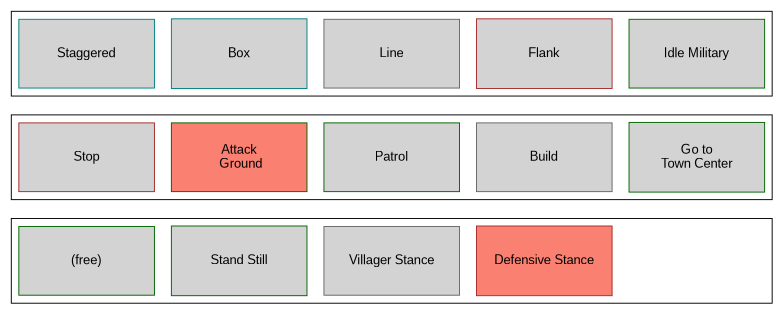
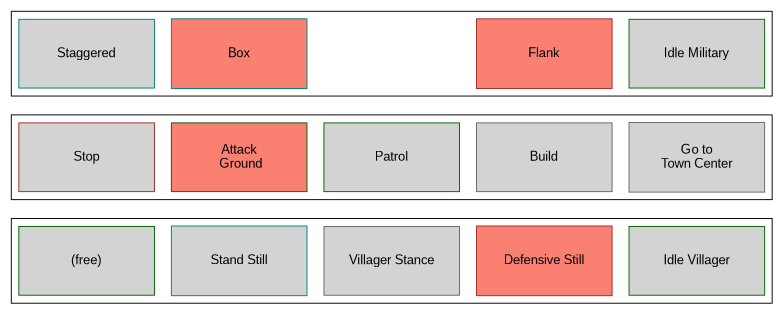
node "Box": fillcolor lightgrey -> salmon
node "Line": removed
node "Flank": fillcolor lightgrey -> salmon
node "Go to Town Center": color darkgreen -> gray40
node "Stand Still": color darkgreen -> teal
node "Defensive Stance": label "Defensive Stance" -> "Defensive Still"
node "Idle Villager": added
